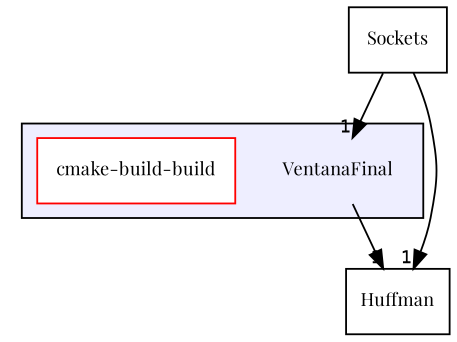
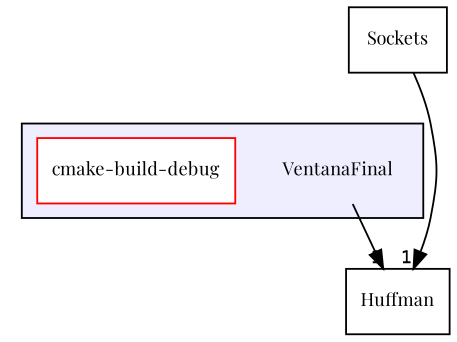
edge "Sockets" -> "VentanaFinal": removed
node "cmake-build-build": label "cmake-build-build" -> "cmake-build-debug"
